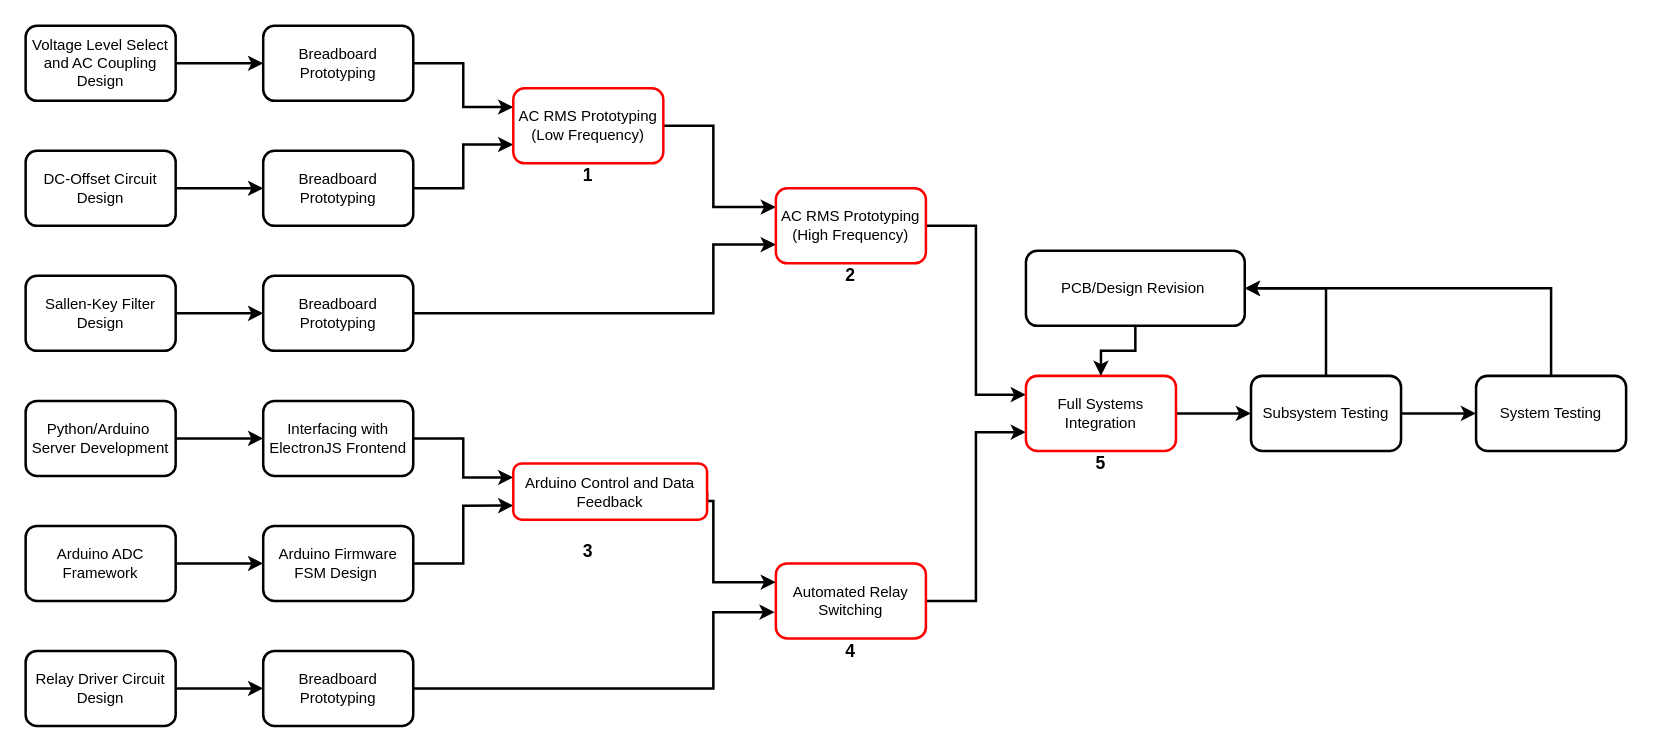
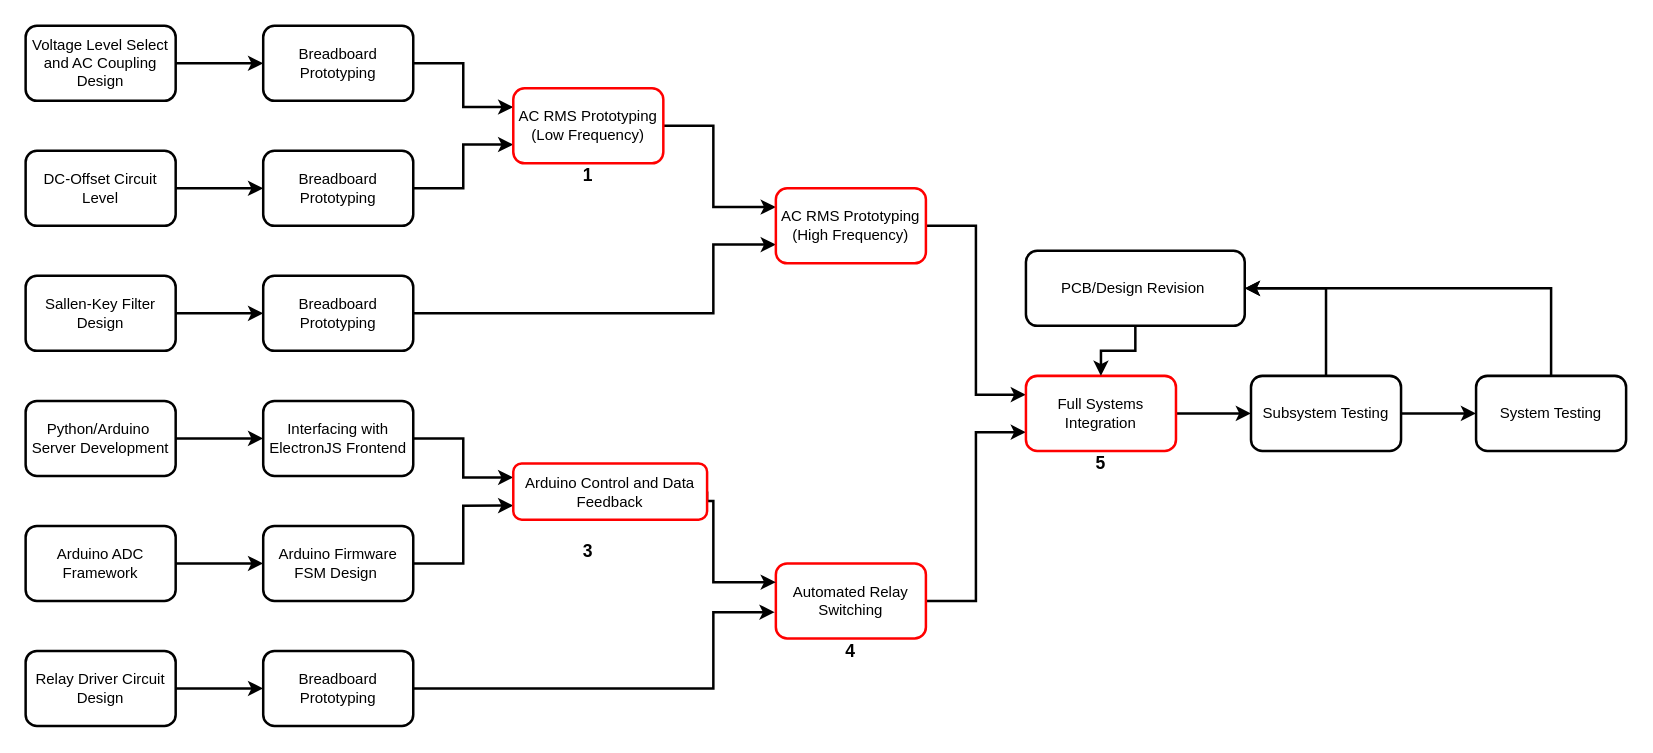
node "DC-Offset Circuit Design": label "DC-Offset Circuit Design" -> "DC-Offset Circuit Level"
node "2": removed
